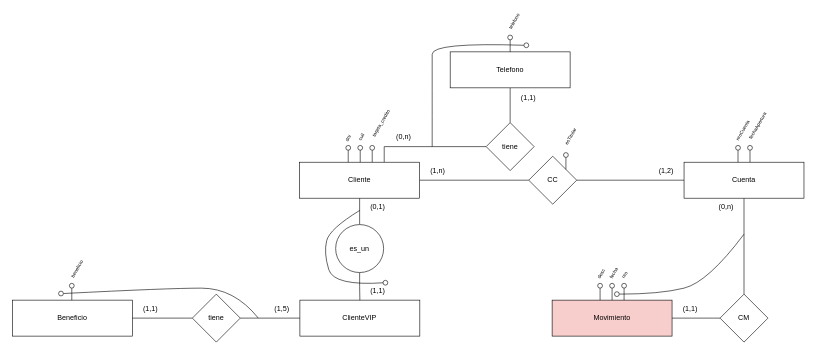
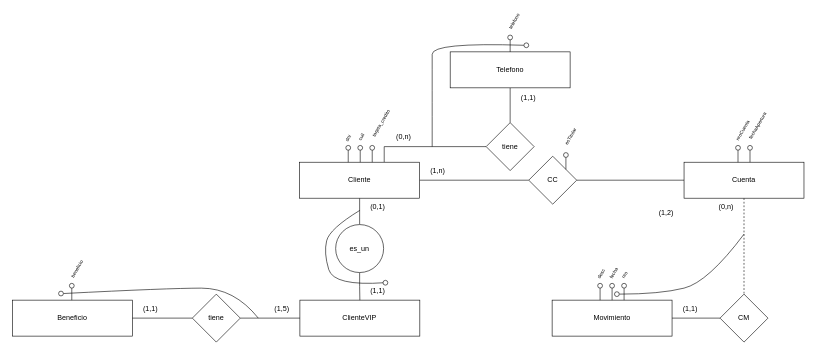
node "(1,2)": moved (666, 171) -> (666, 213)
edge "Cuenta" -- "CM": style solid -> dashed
node "Movimiento": fillcolor #f8cecc -> #ffffff
